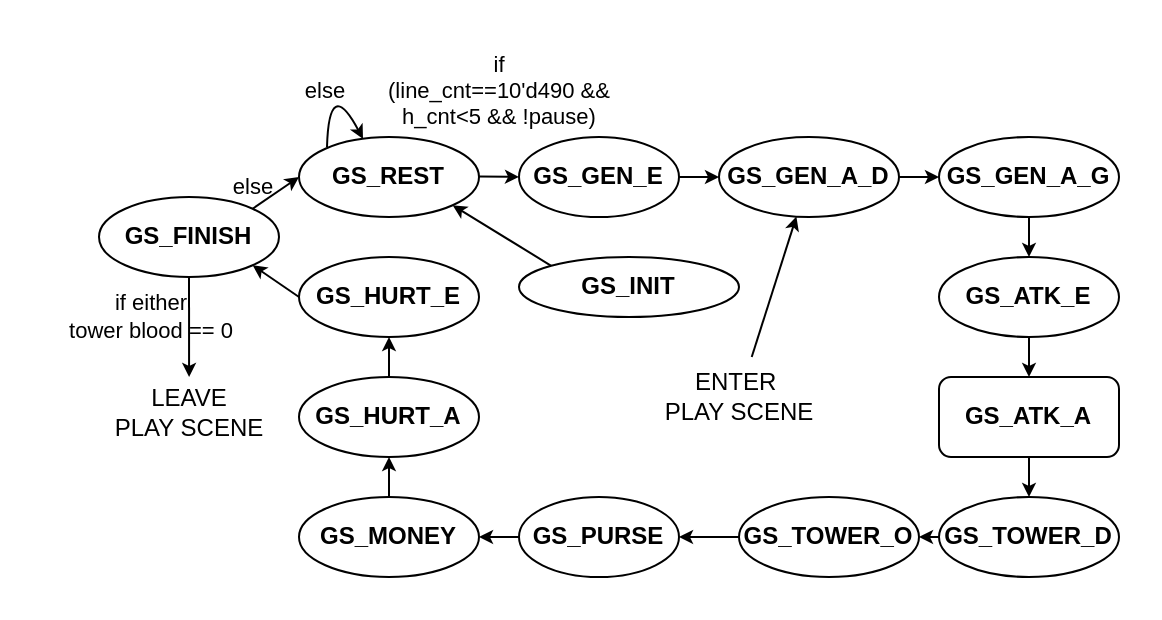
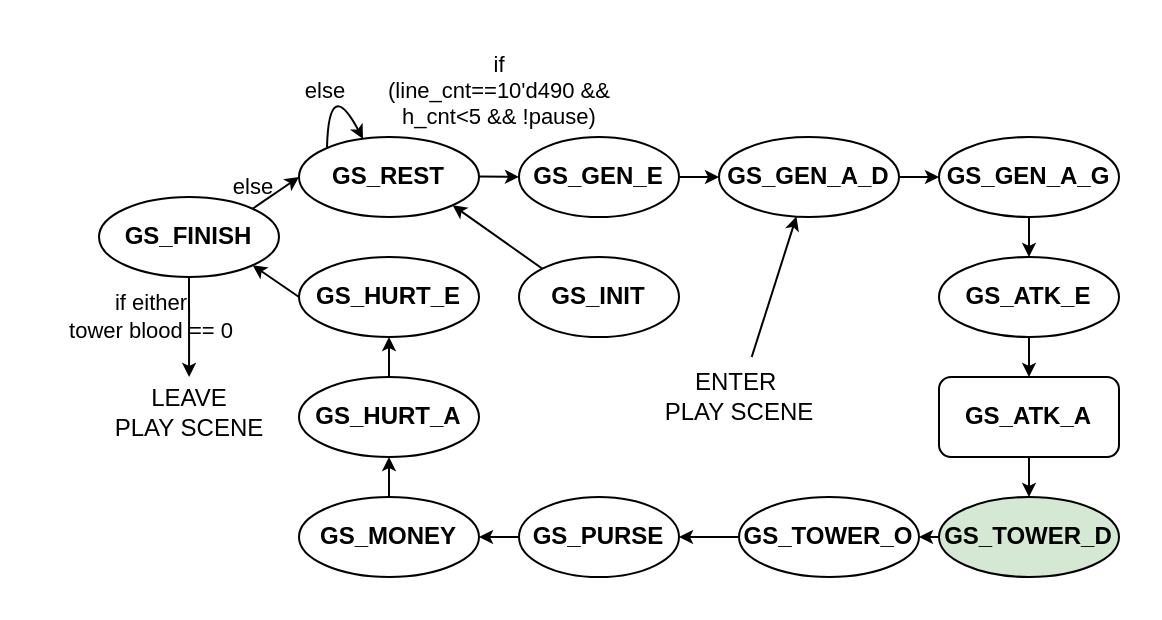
node "GS_INIT": size 220x60 -> 160x80
node "GS_TOWER_D": fillcolor #ffffff -> #d5e8d4
